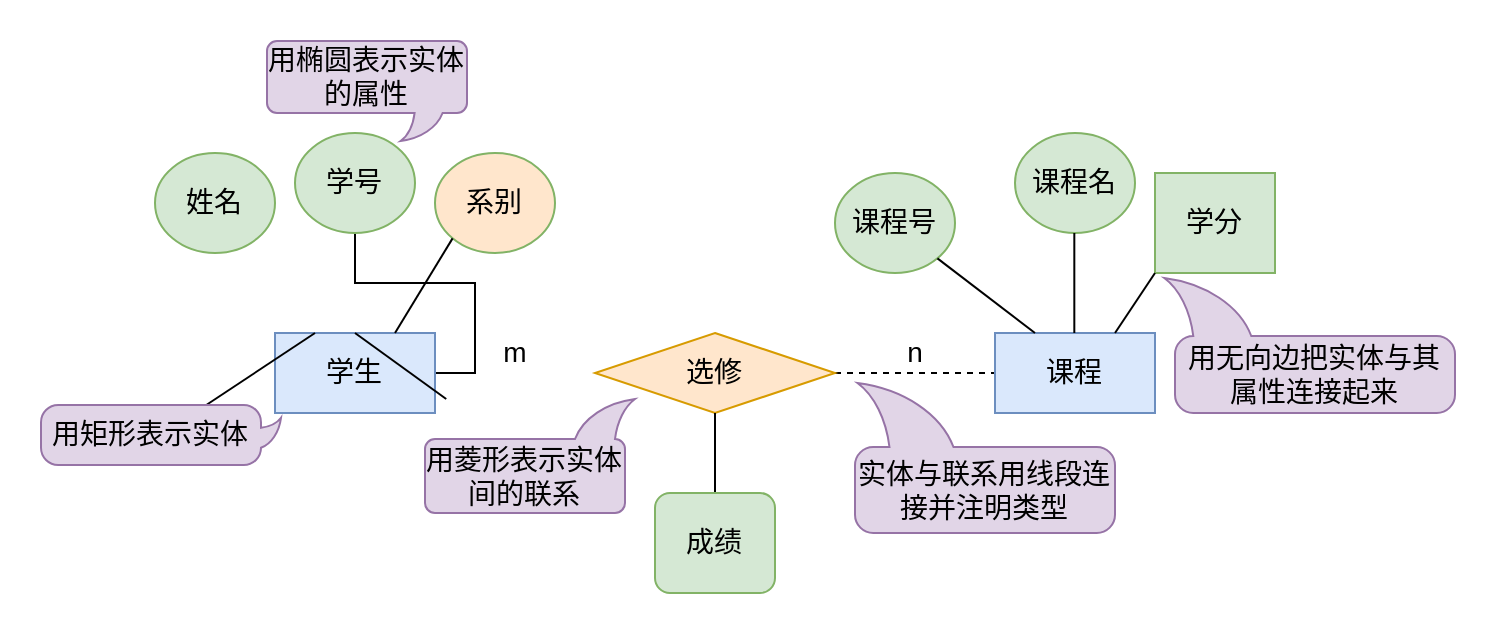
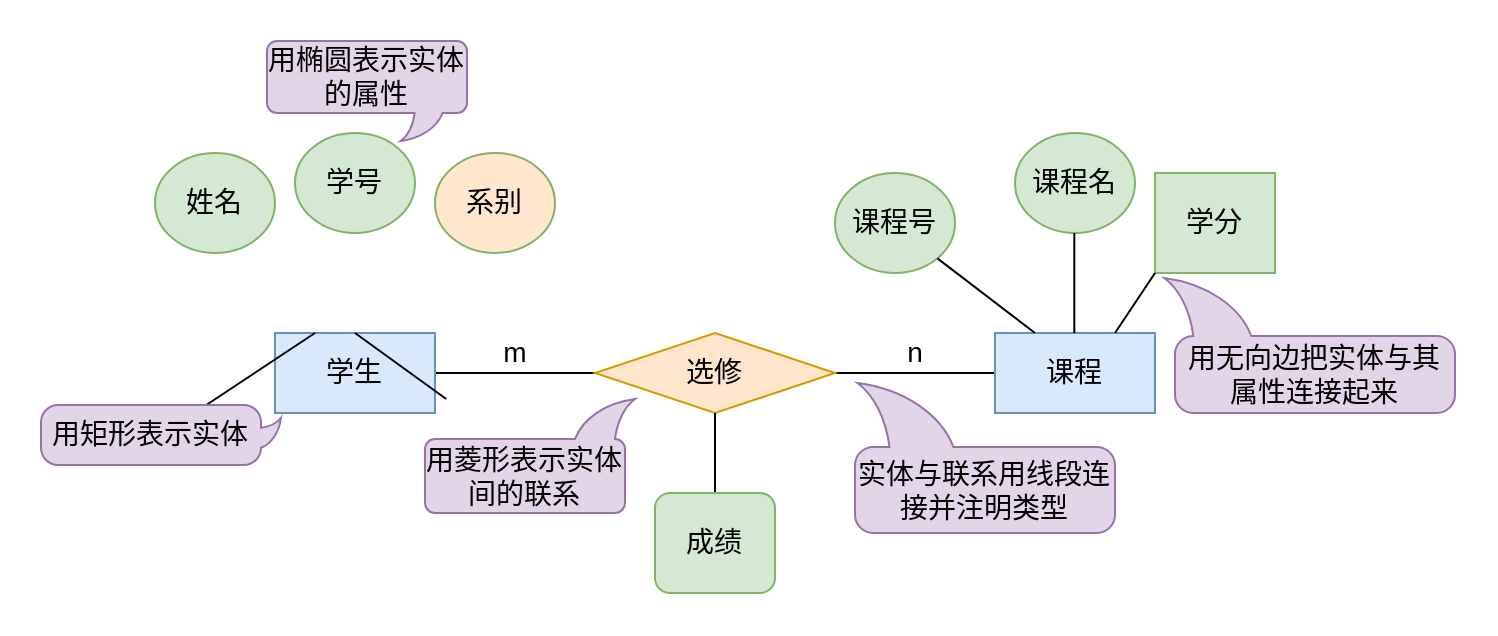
edge "学号" -- "学生": now "选修" -- "学生"
edge "系别" -- "学生": removed
edge "选修" -- "课程": style dashed -> solid
